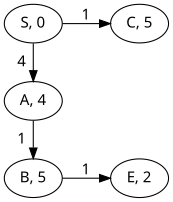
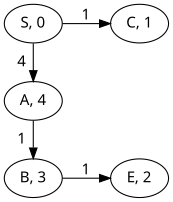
node "C, 5": label "C, 5" -> "C, 1"
node "B, 5": label "B, 5" -> "B, 3"
